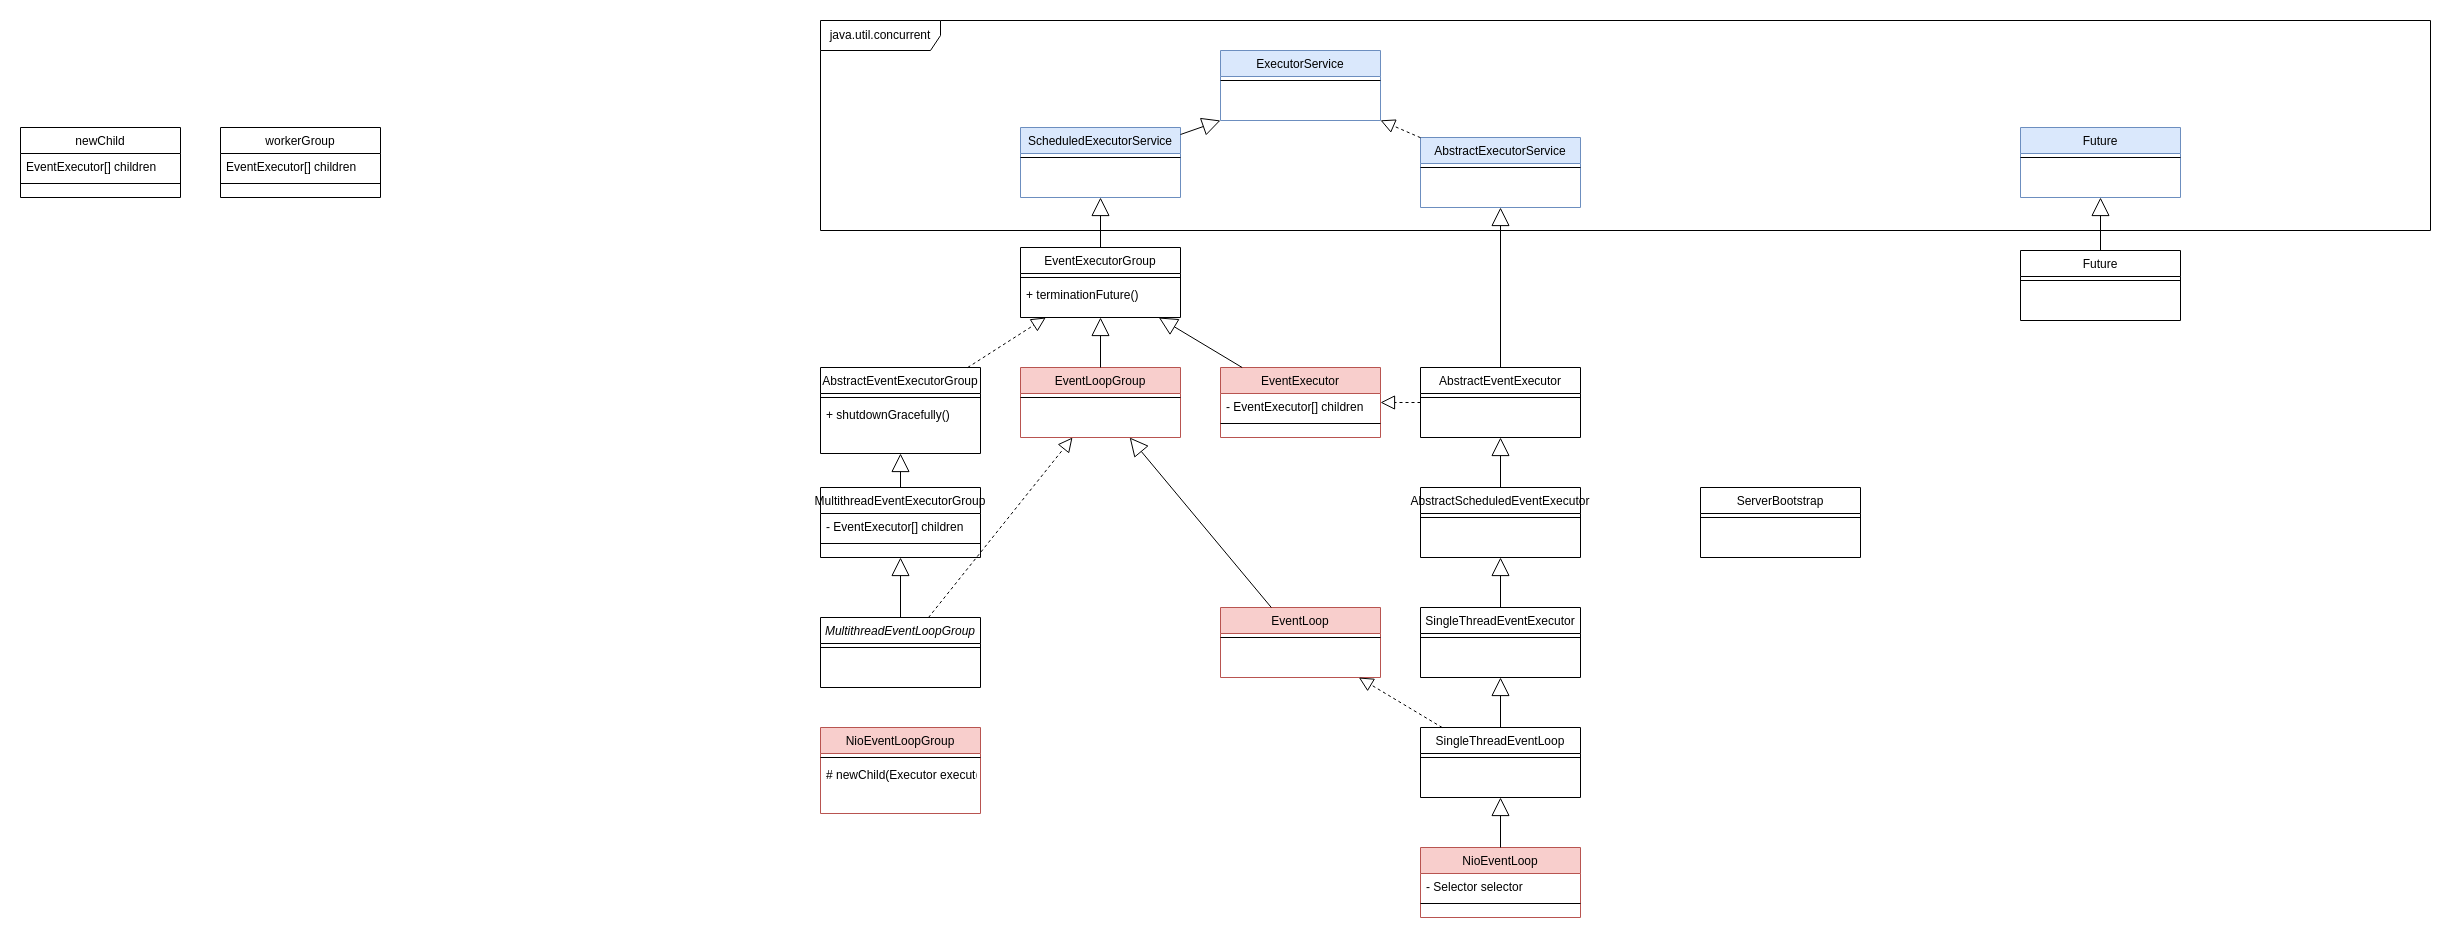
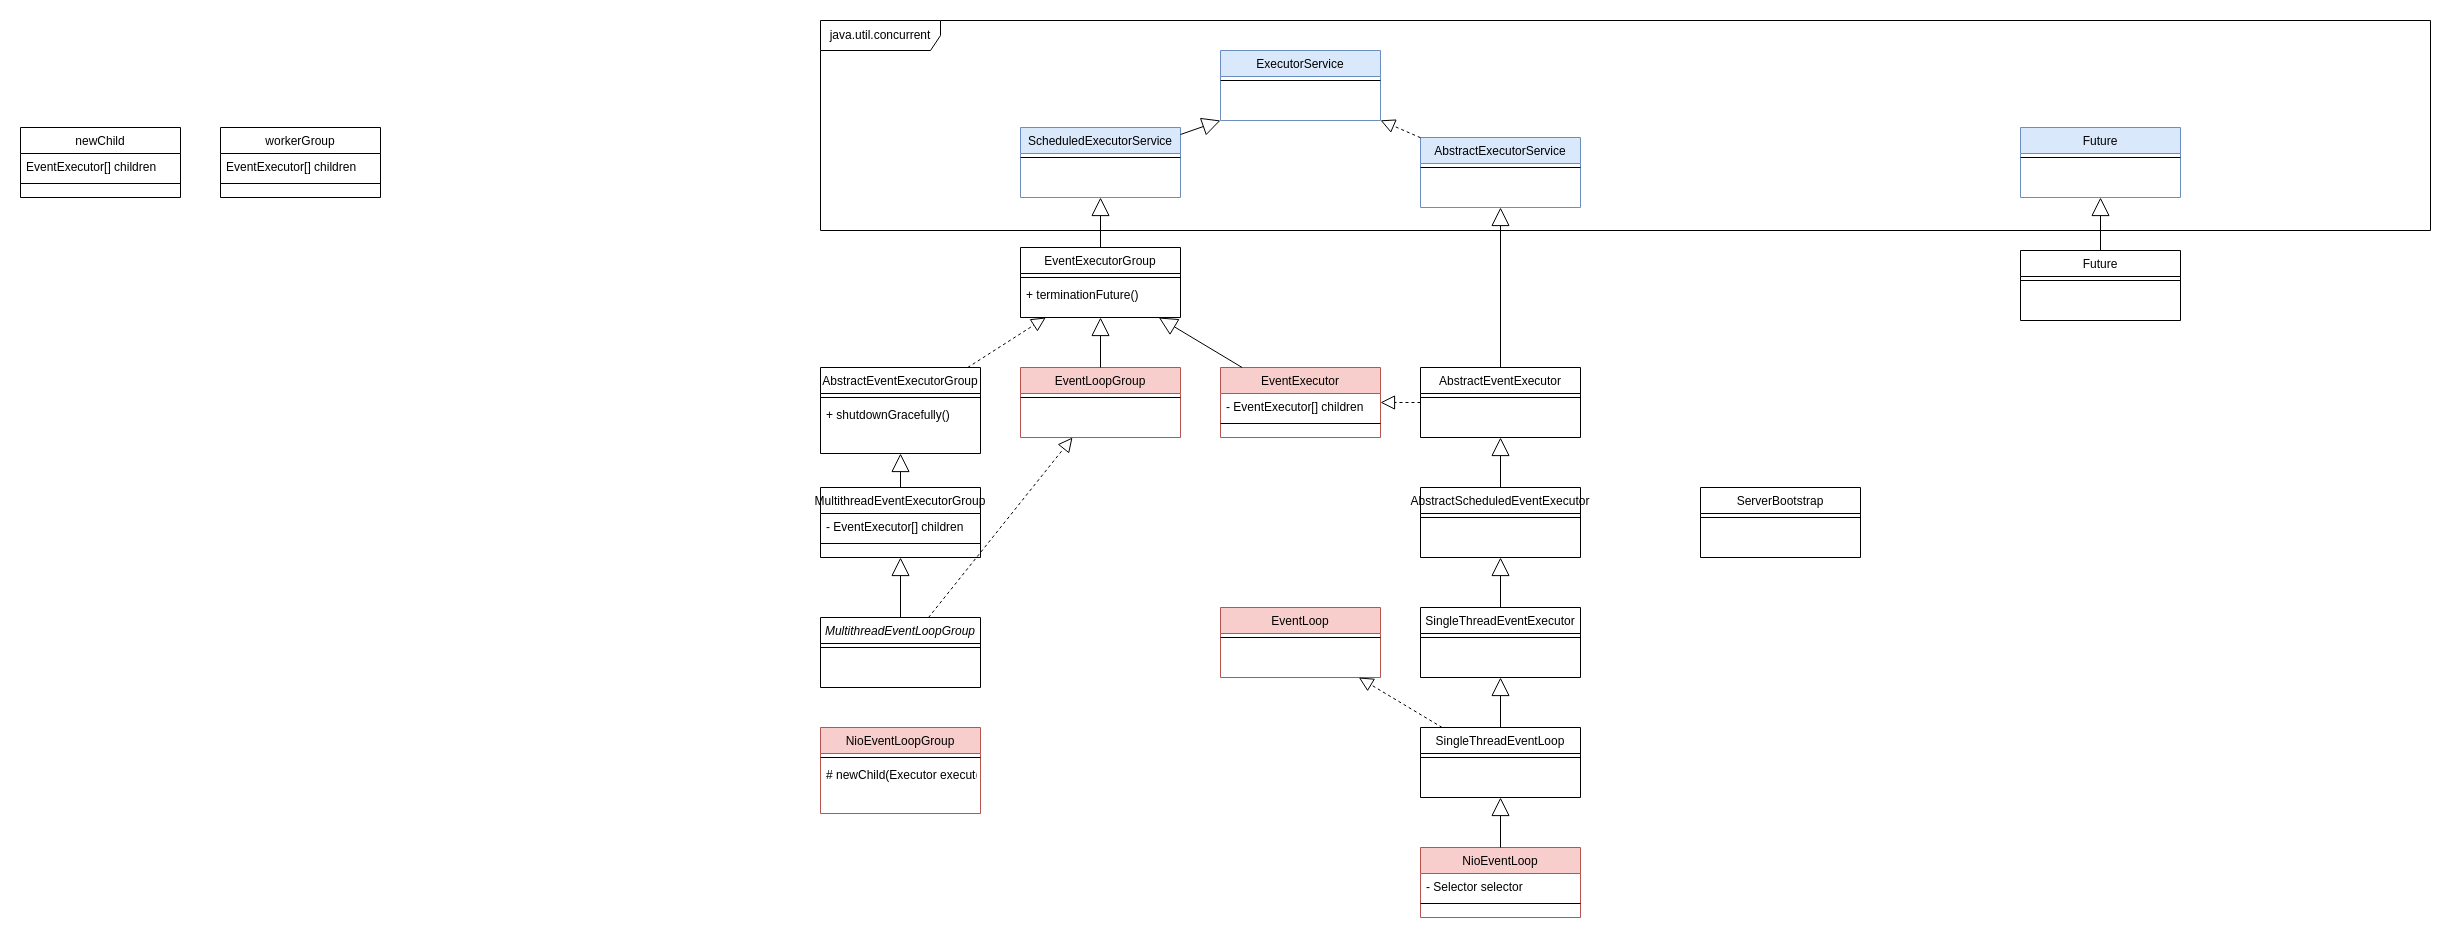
edge "EventLoop" -> "EventLoopGroup": removed
